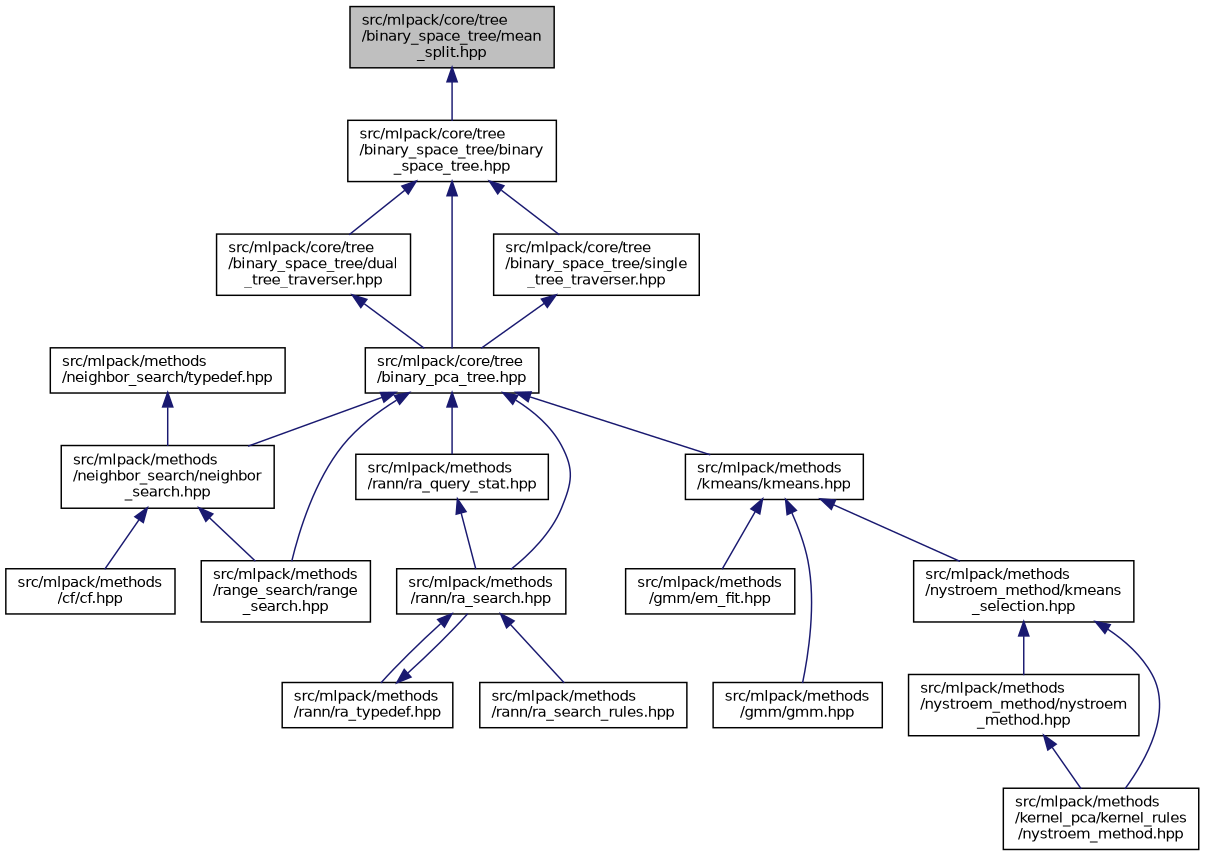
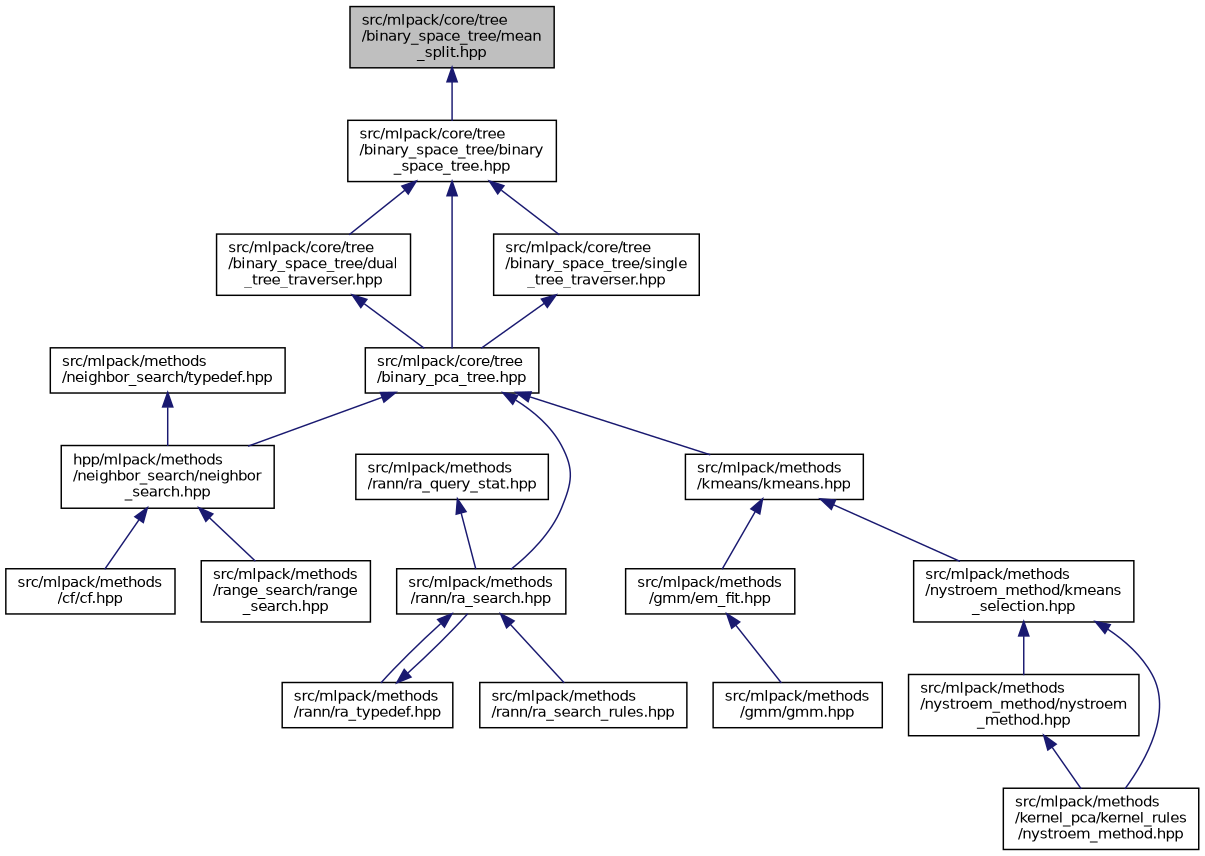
edge "src/mlpack/methods /rann/ra_query_stat.hpp" -> "src/mlpack/core/tree /binary_pca_tree.hpp": removed
edge "src/mlpack/methods /range_search/range _search.hpp" -> "src/mlpack/core/tree /binary_pca_tree.hpp": removed
node "src/mlpack/methods /neighbor_search/neighbor _search.hpp": label "src/mlpack/methods /neighbor_search/neighbor _search.hpp" -> "hpp/mlpack/methods /neighbor_search/neighbor _search.hpp"
edge "src/mlpack/methods /gmm/gmm.hpp" -> "src/mlpack/methods /kmeans/kmeans.hpp": now "src/mlpack/methods /gmm/gmm.hpp" -> "src/mlpack/methods /gmm/em_fit.hpp"
